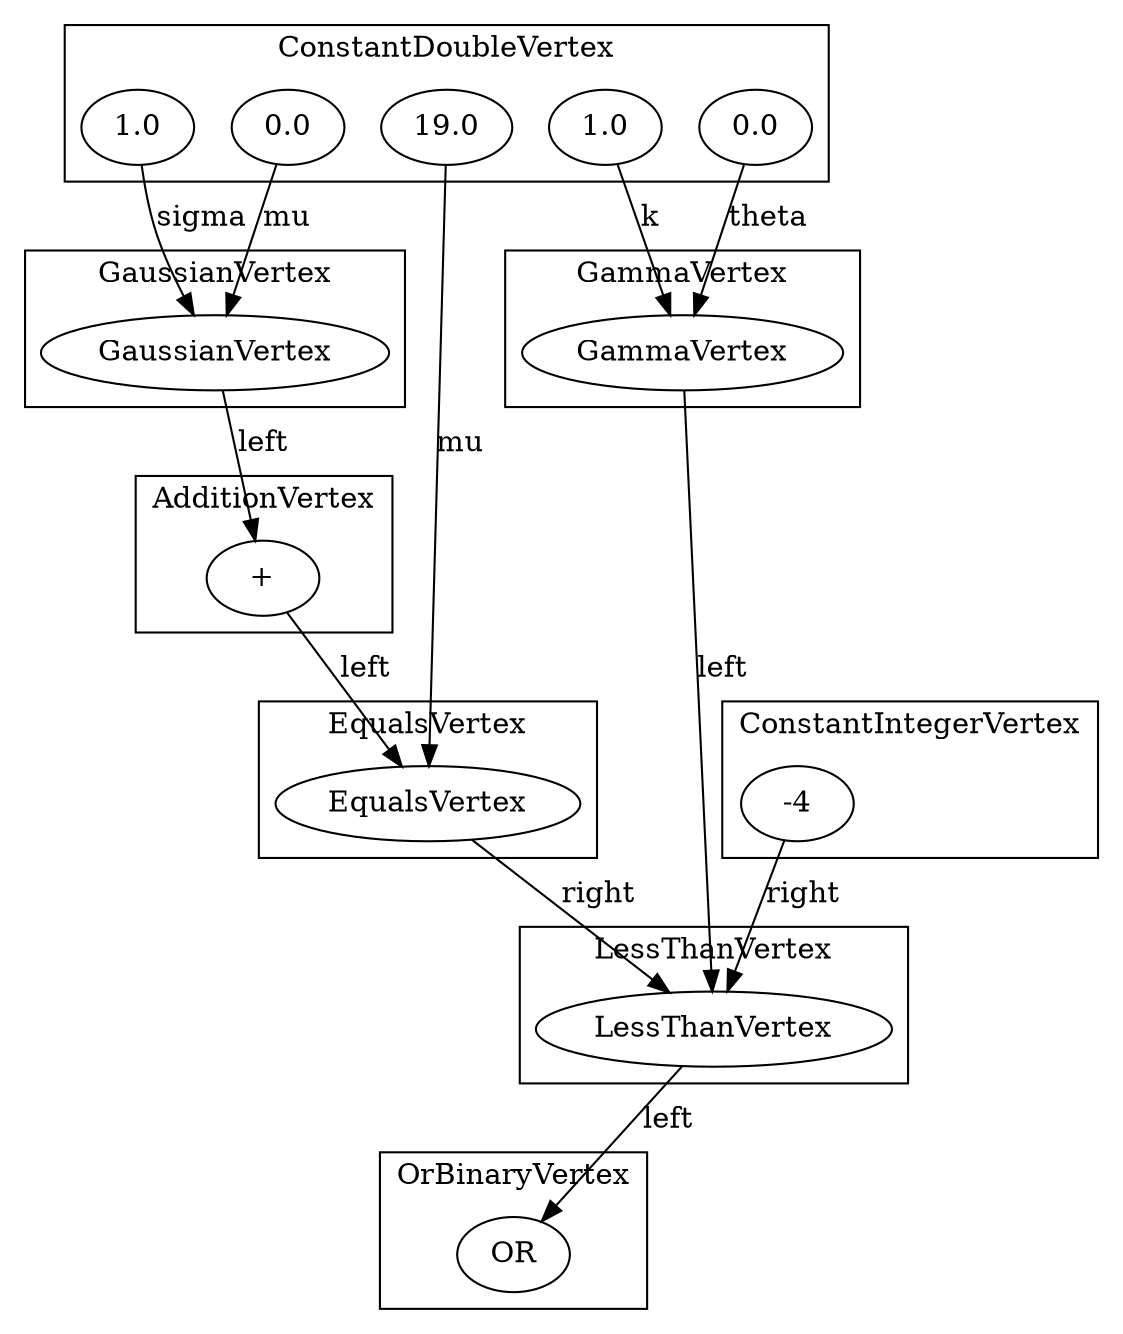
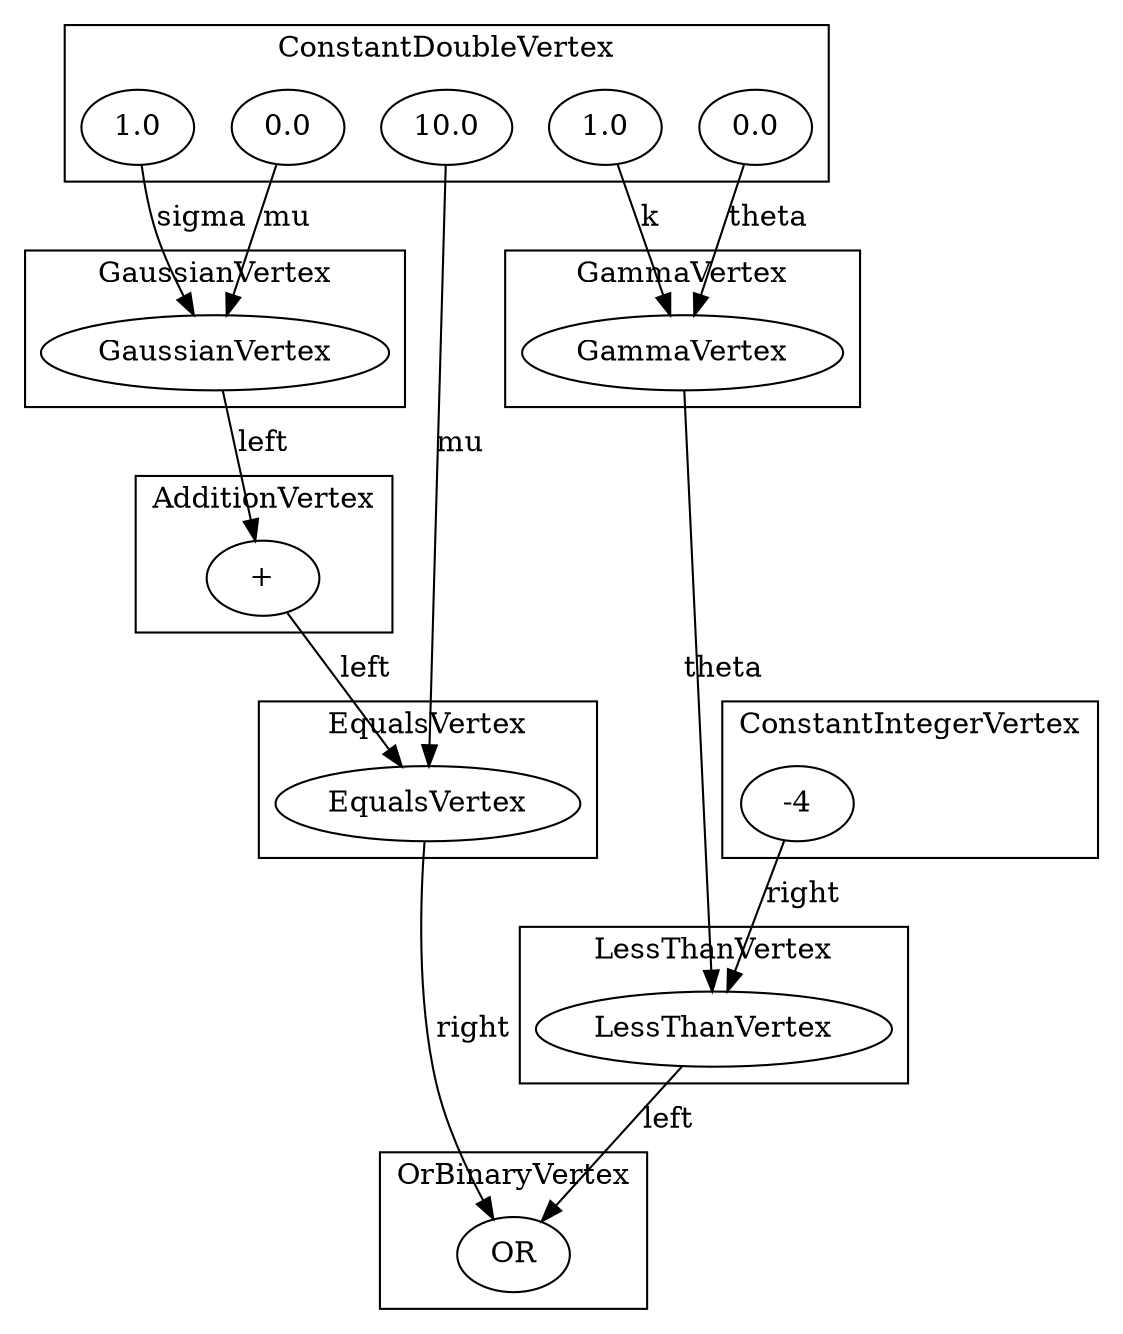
node "19.0": label "19.0" -> "10.0"
edge "GammaVertex" -> "LessThanVertex": label "left" -> "theta"
edge "EqualsVertex" -> "LessThanVertex": now "EqualsVertex" -> "OR"
